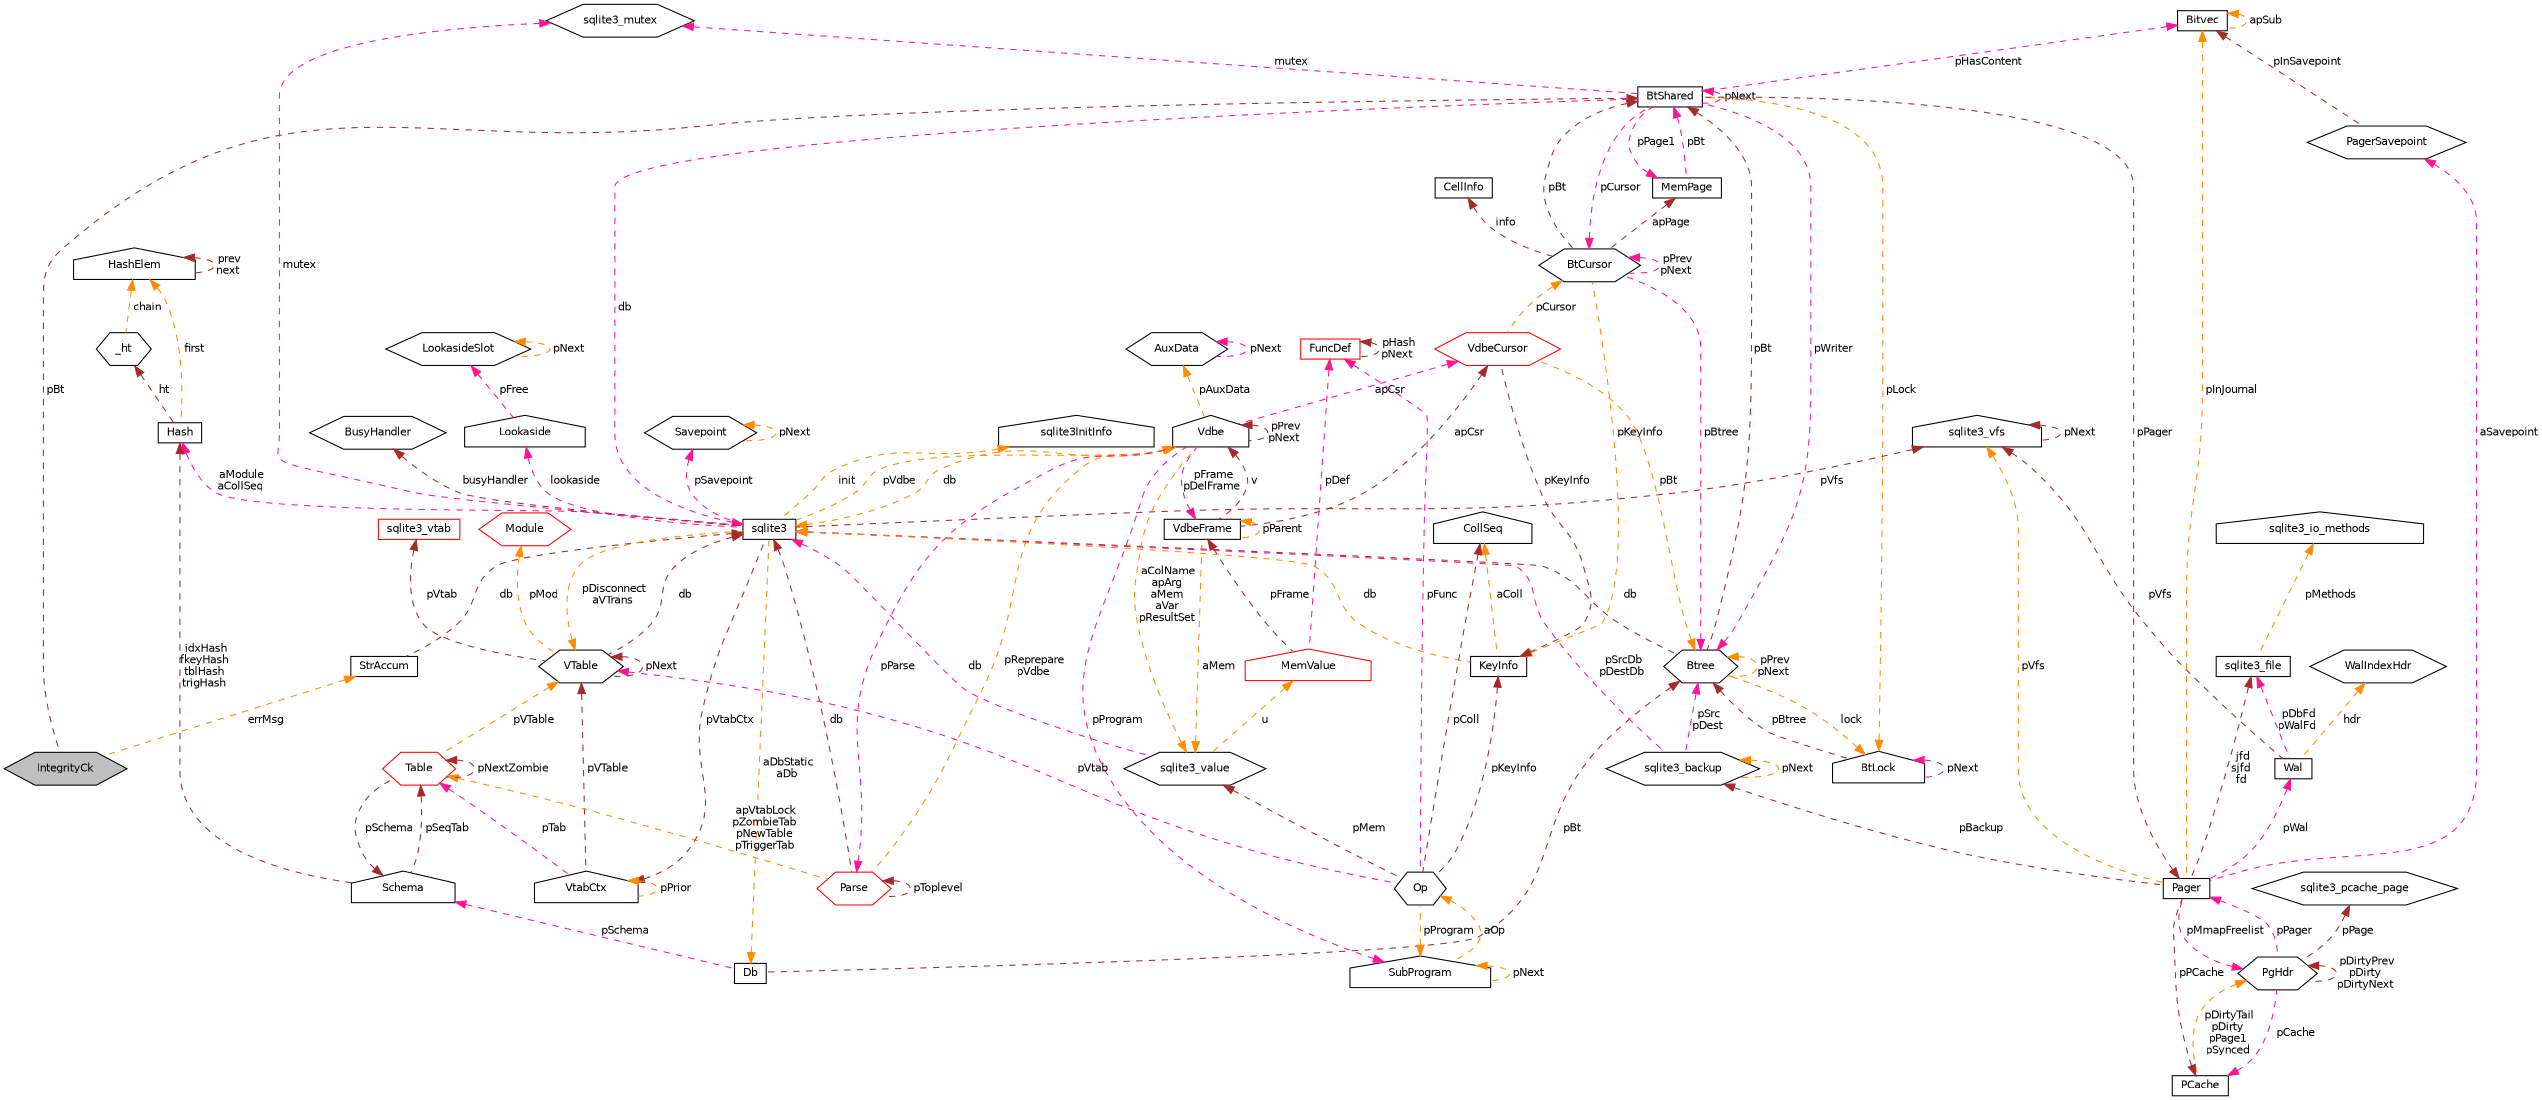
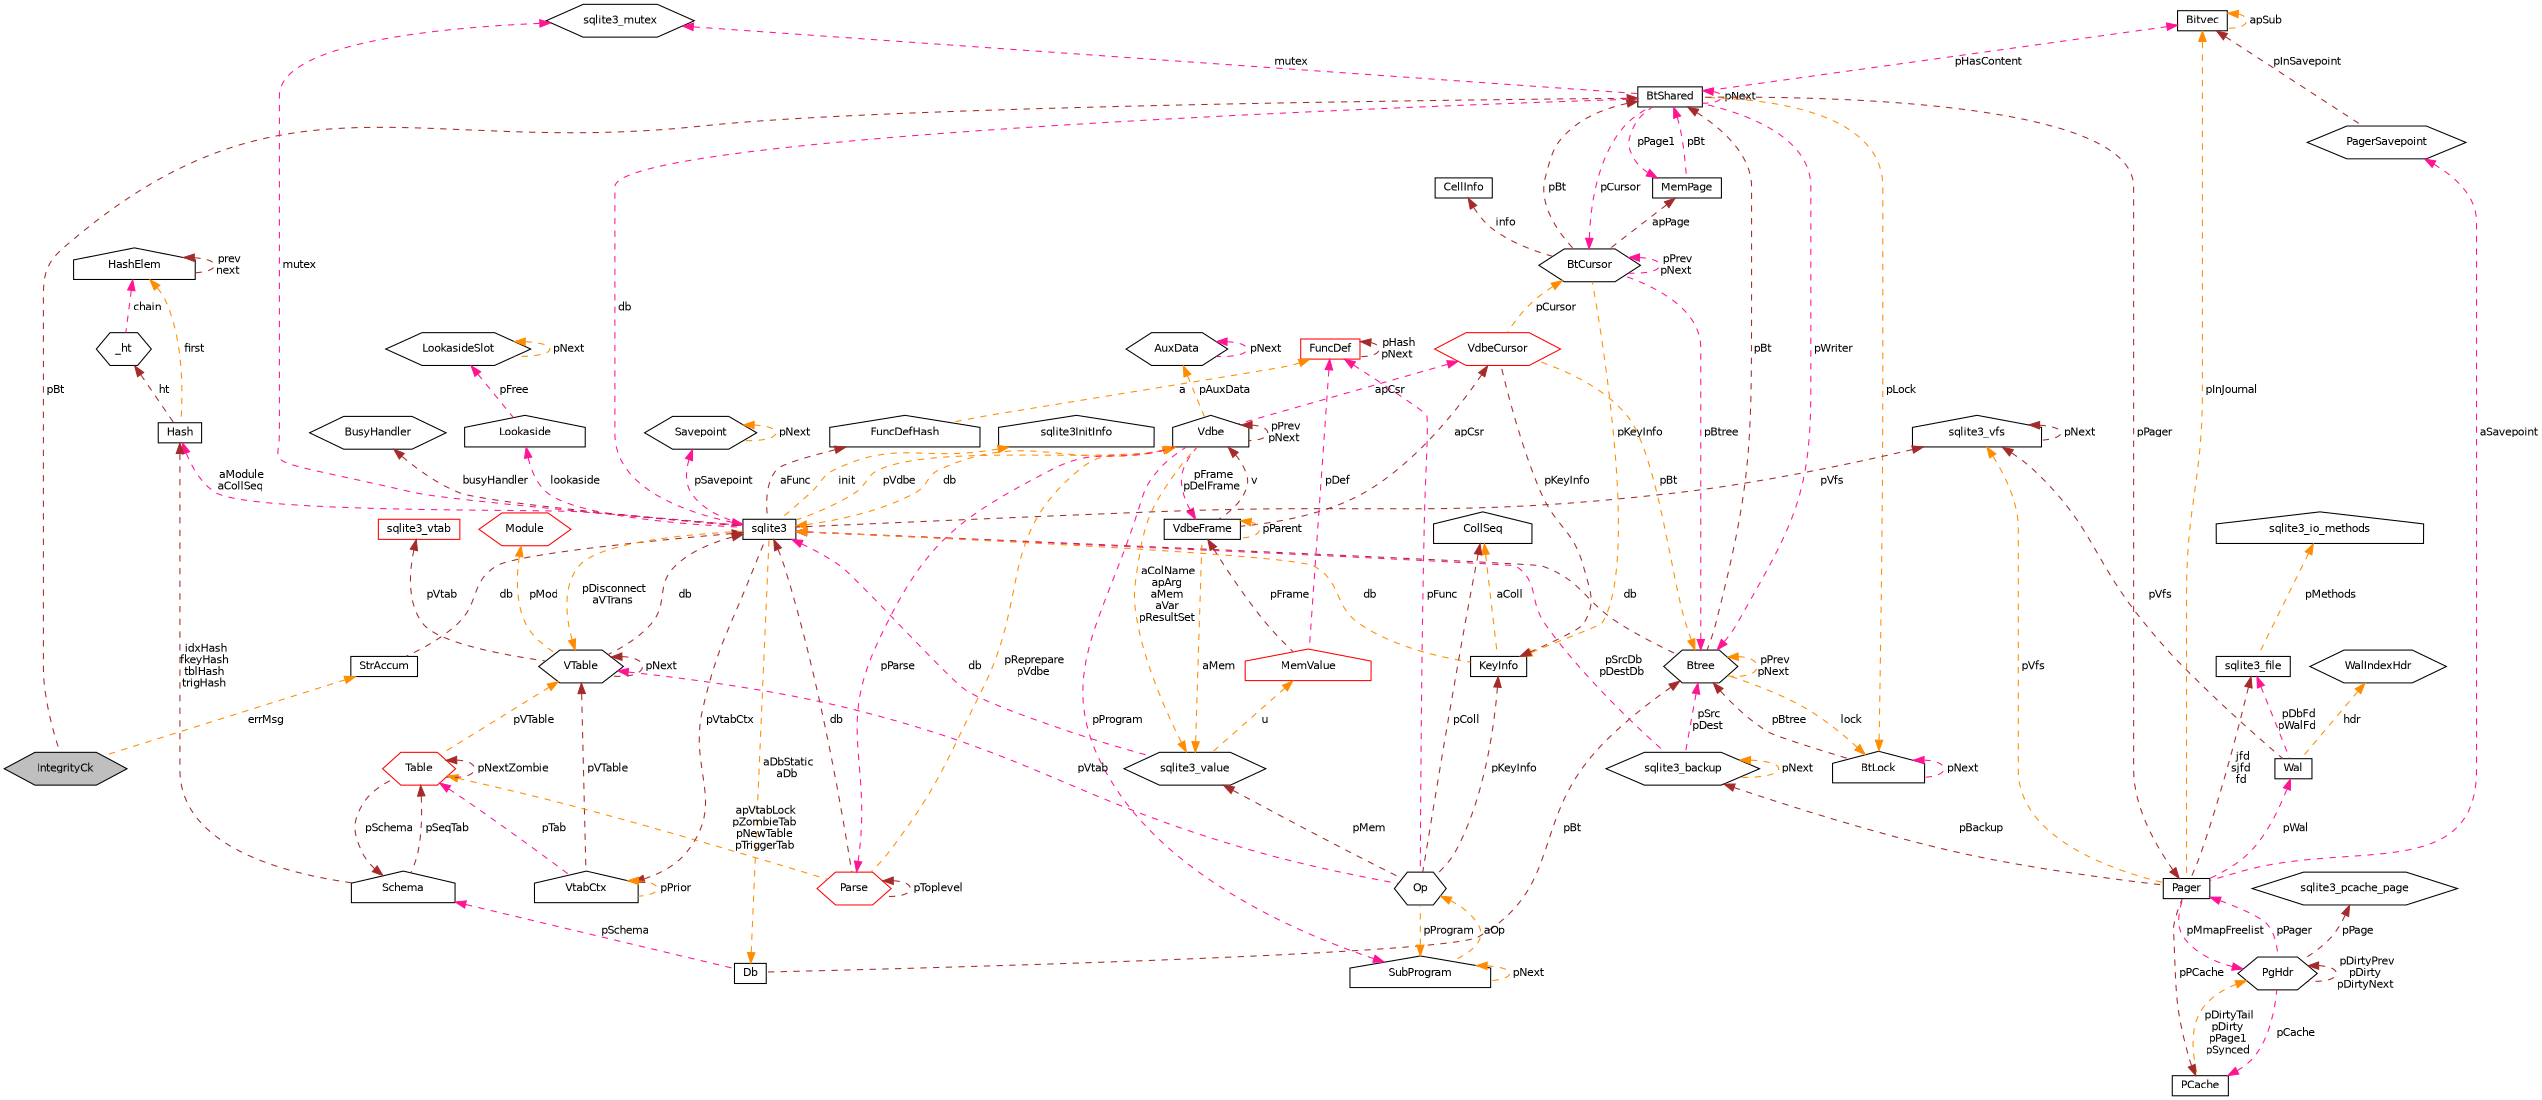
edge "_ht" -> "HashElem": color darkorange -> deeppink
node "FuncDefHash": added
